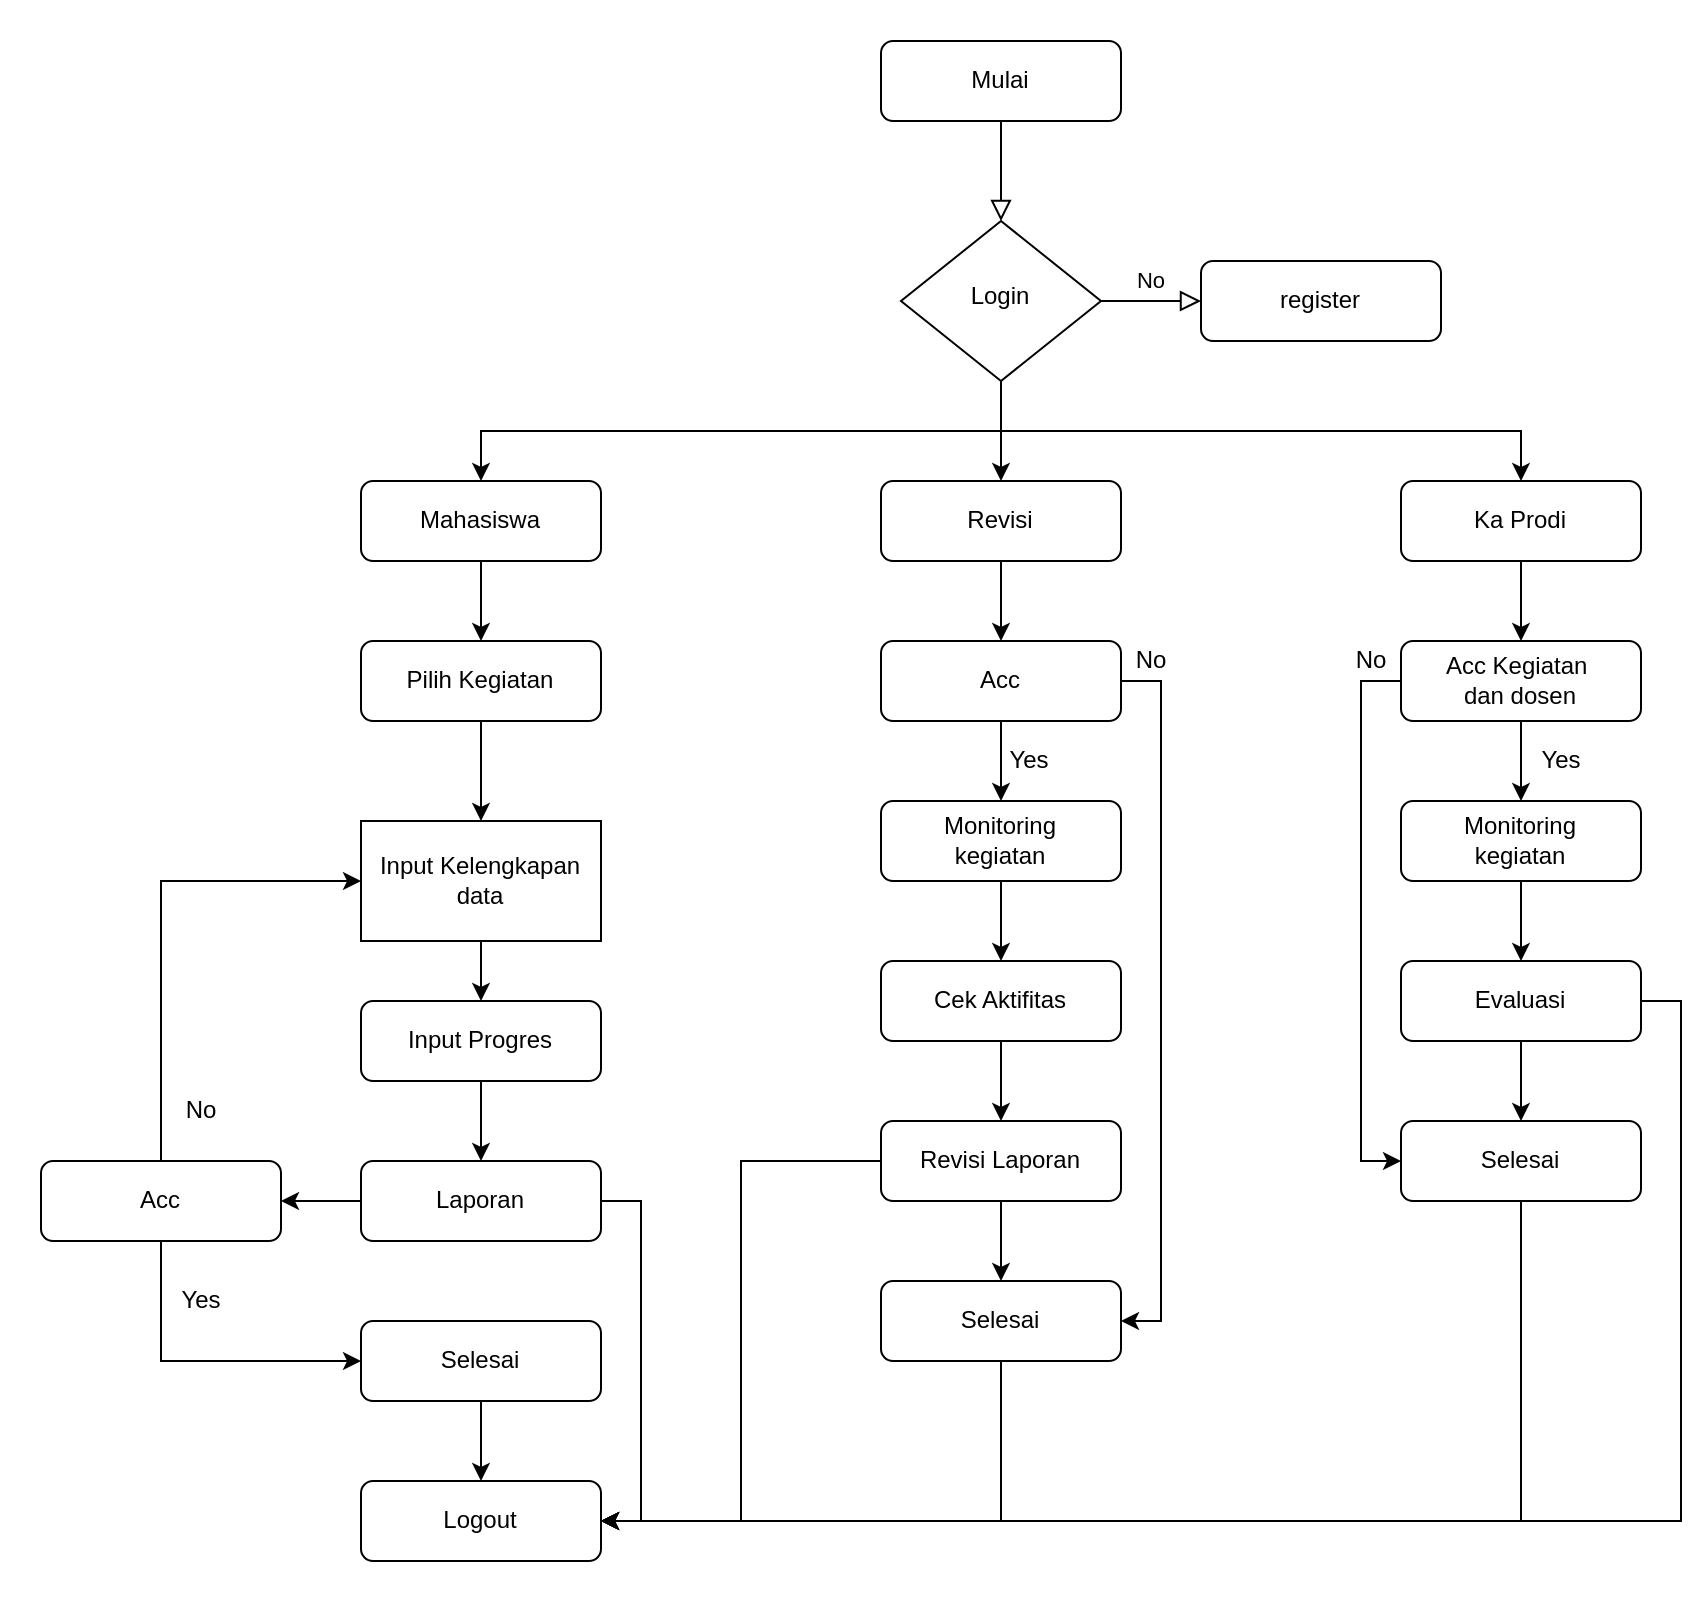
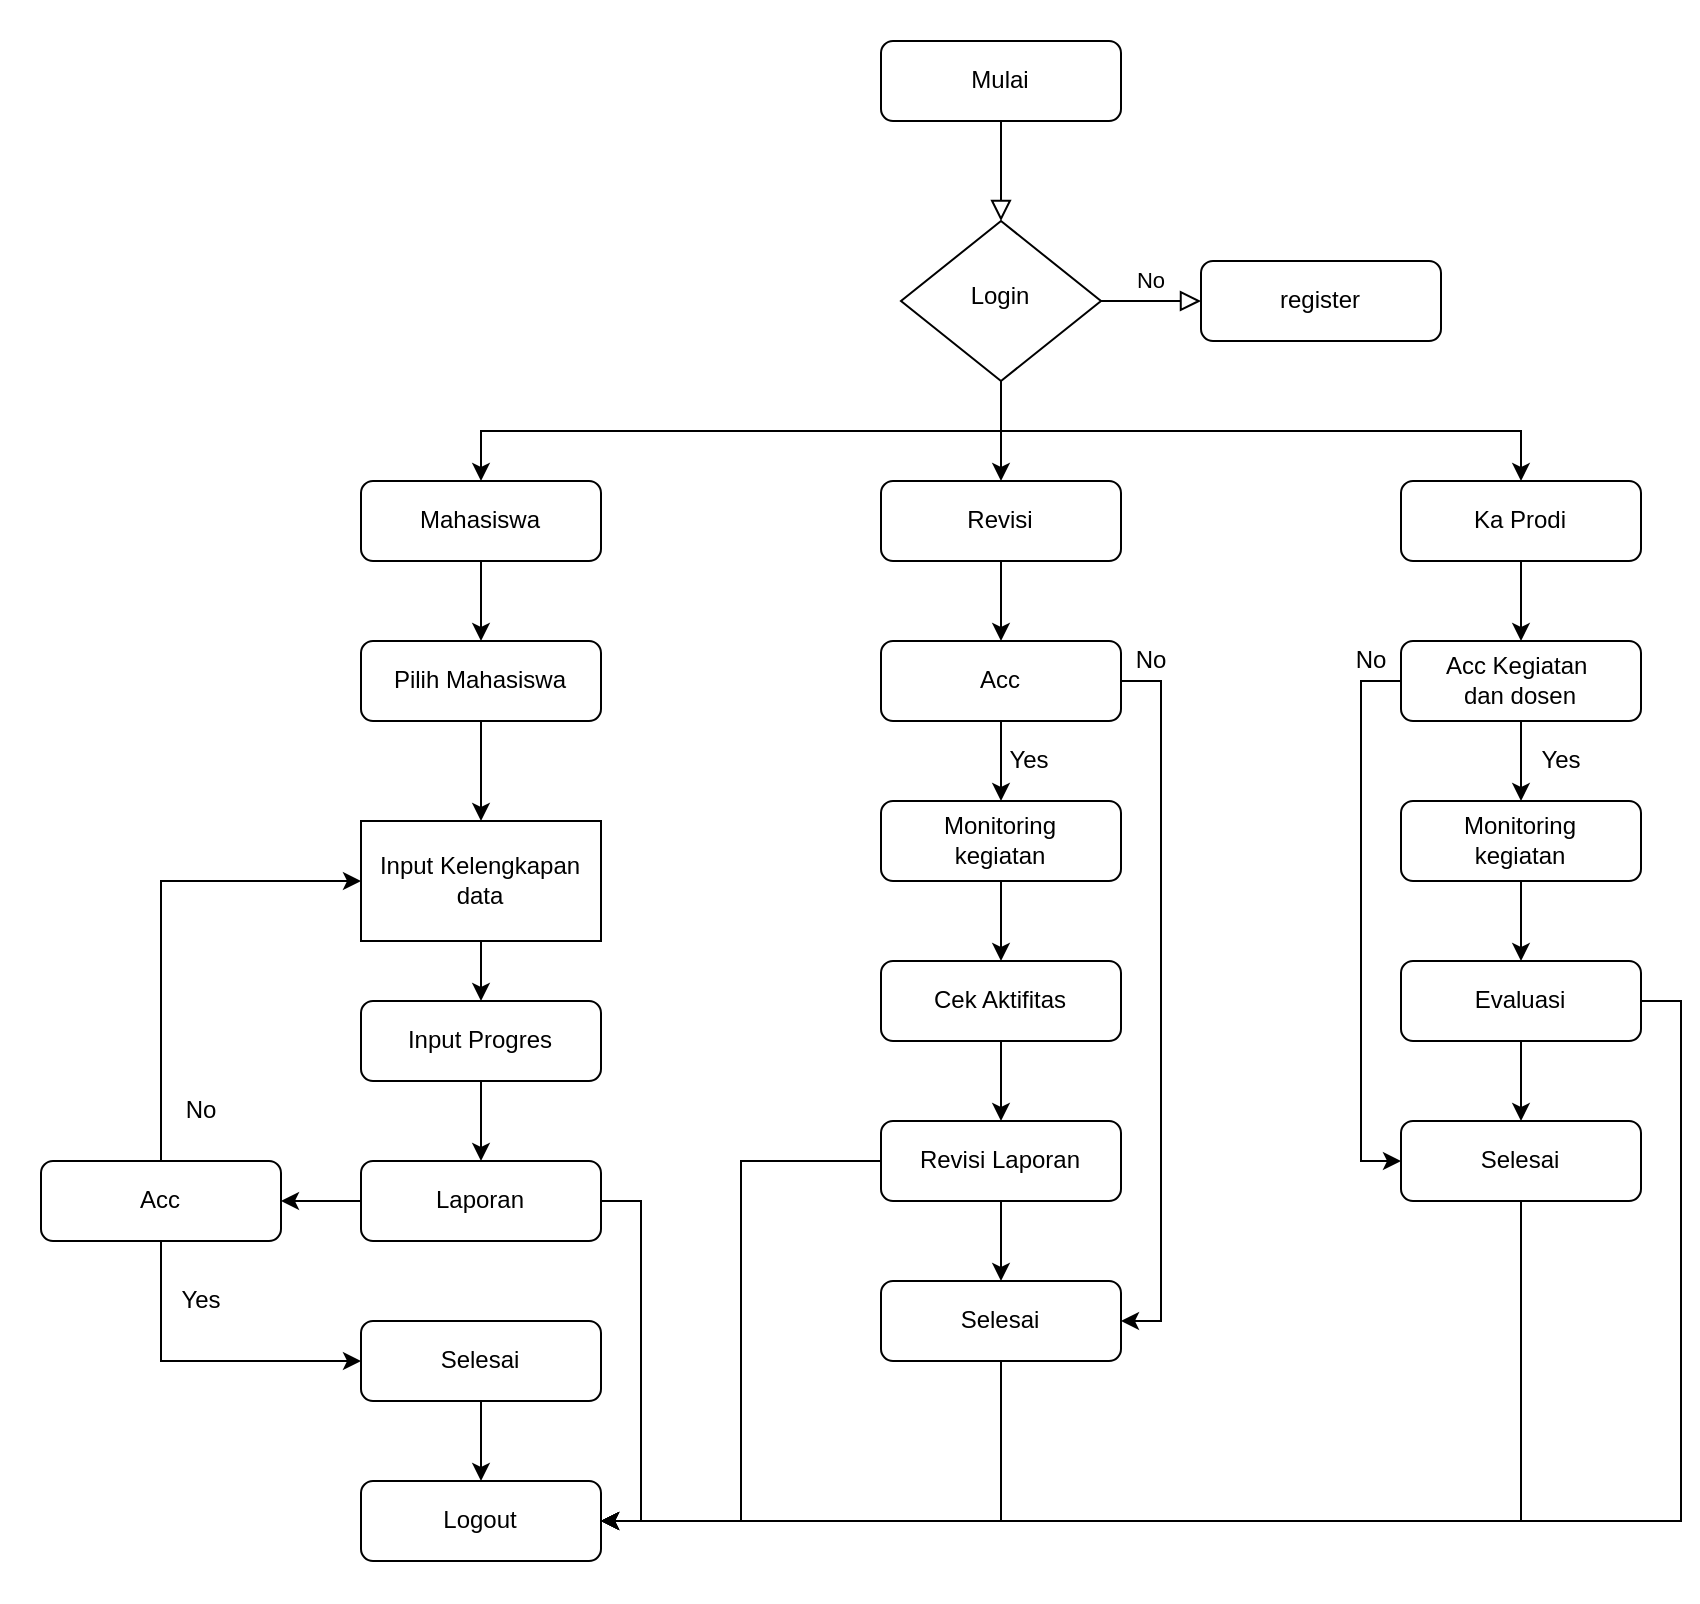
node "Pilih Kegiatan": label "Pilih Kegiatan" -> "Pilih Mahasiswa"
